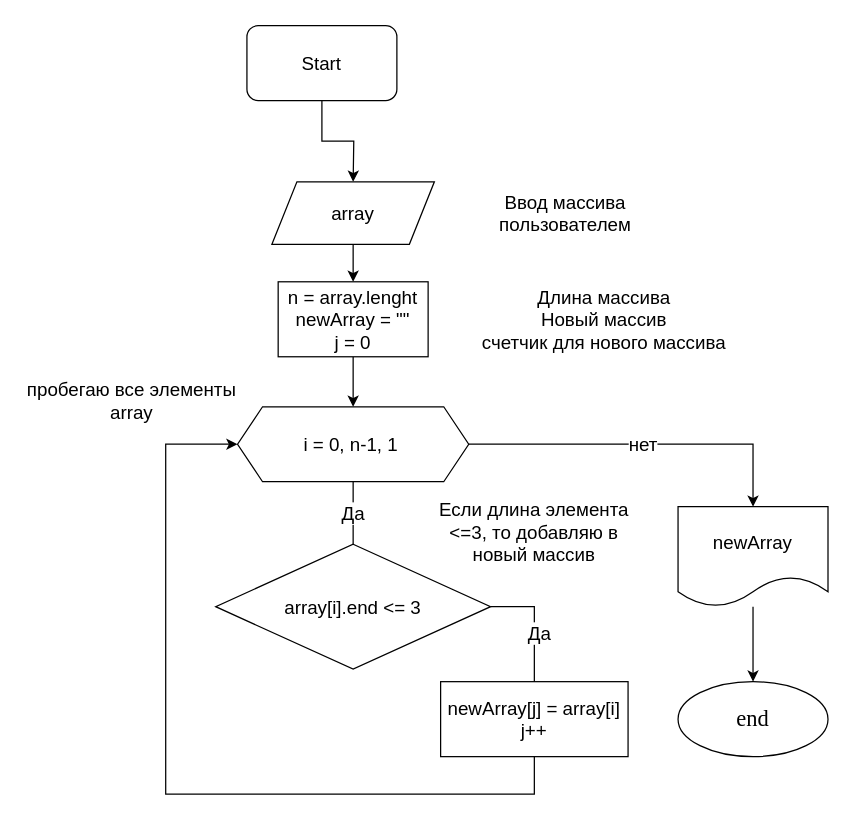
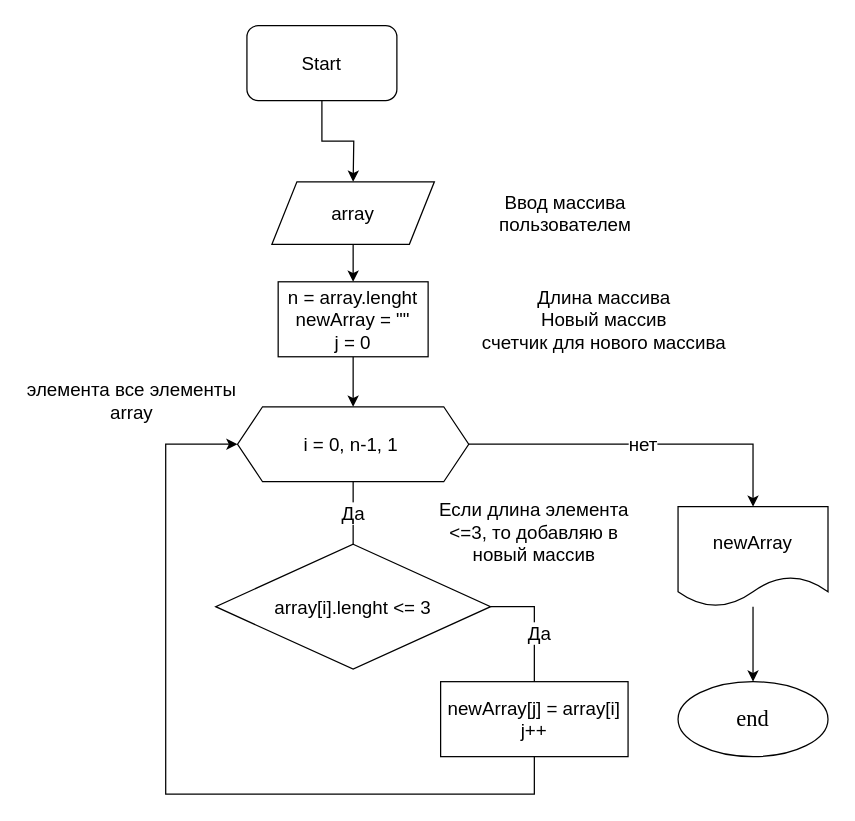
node "пробегаю все элементы array": label "пробегаю все элементы array" -> "элемента все элементы array"
node "array[i].end <= 3": label "array[i].end <= 3" -> "array[i].lenght <= 3"
